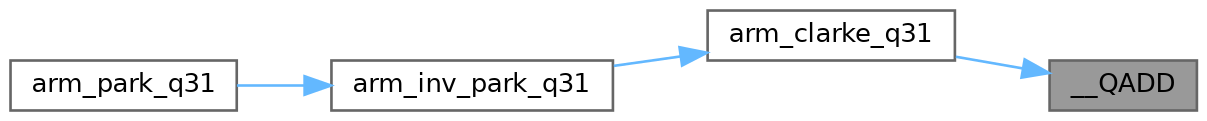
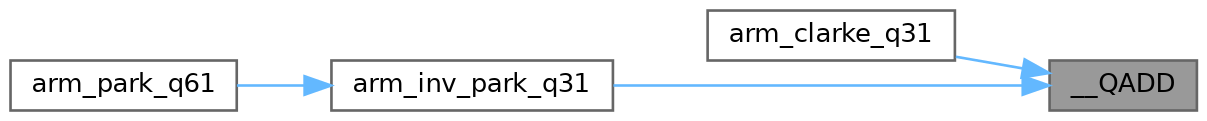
edge "arm_inv_park_q31" -> "arm_clarke_q31": now "arm_inv_park_q31" -> "__QADD"
node "arm_park_q31": label "arm_park_q31" -> "arm_park_q61"
